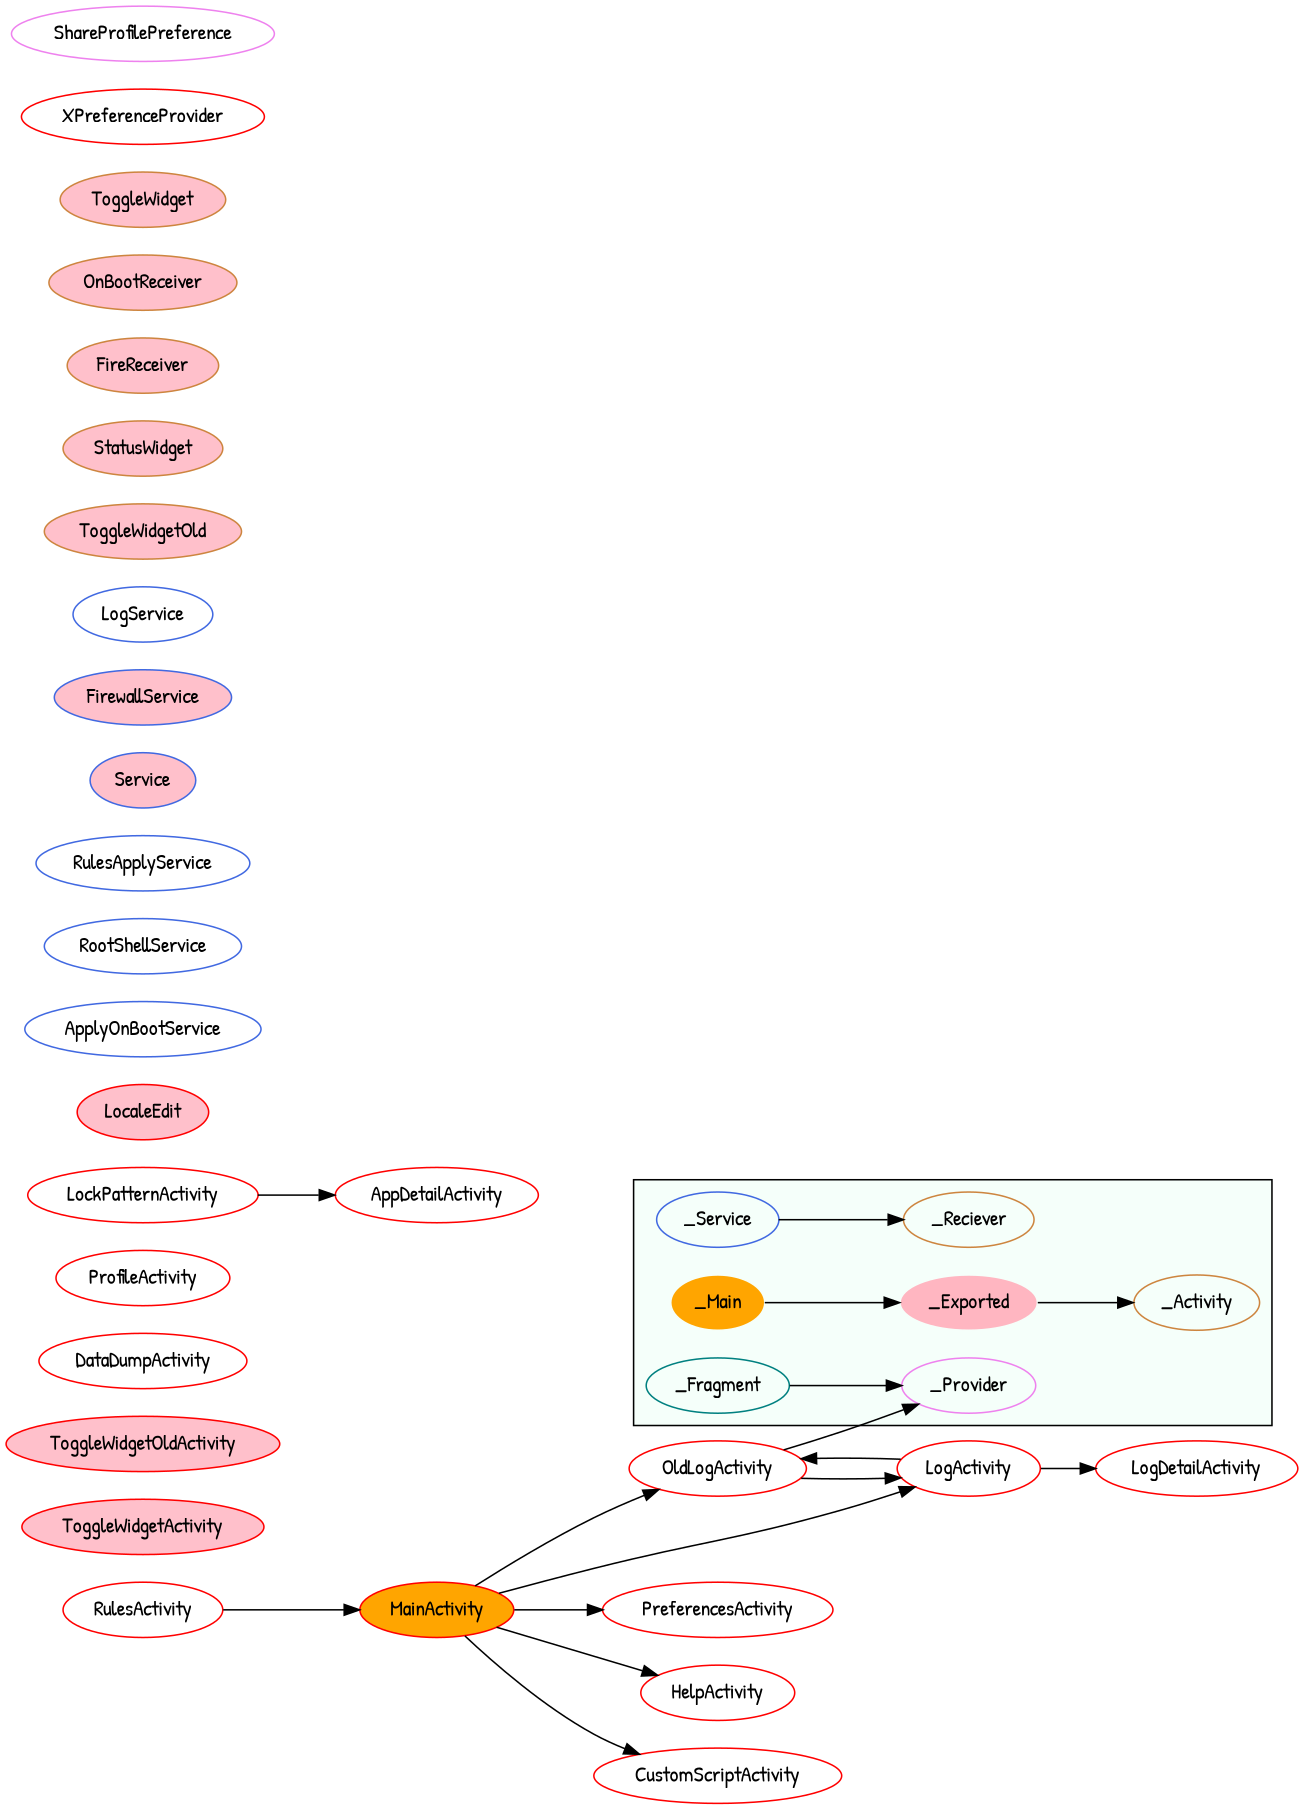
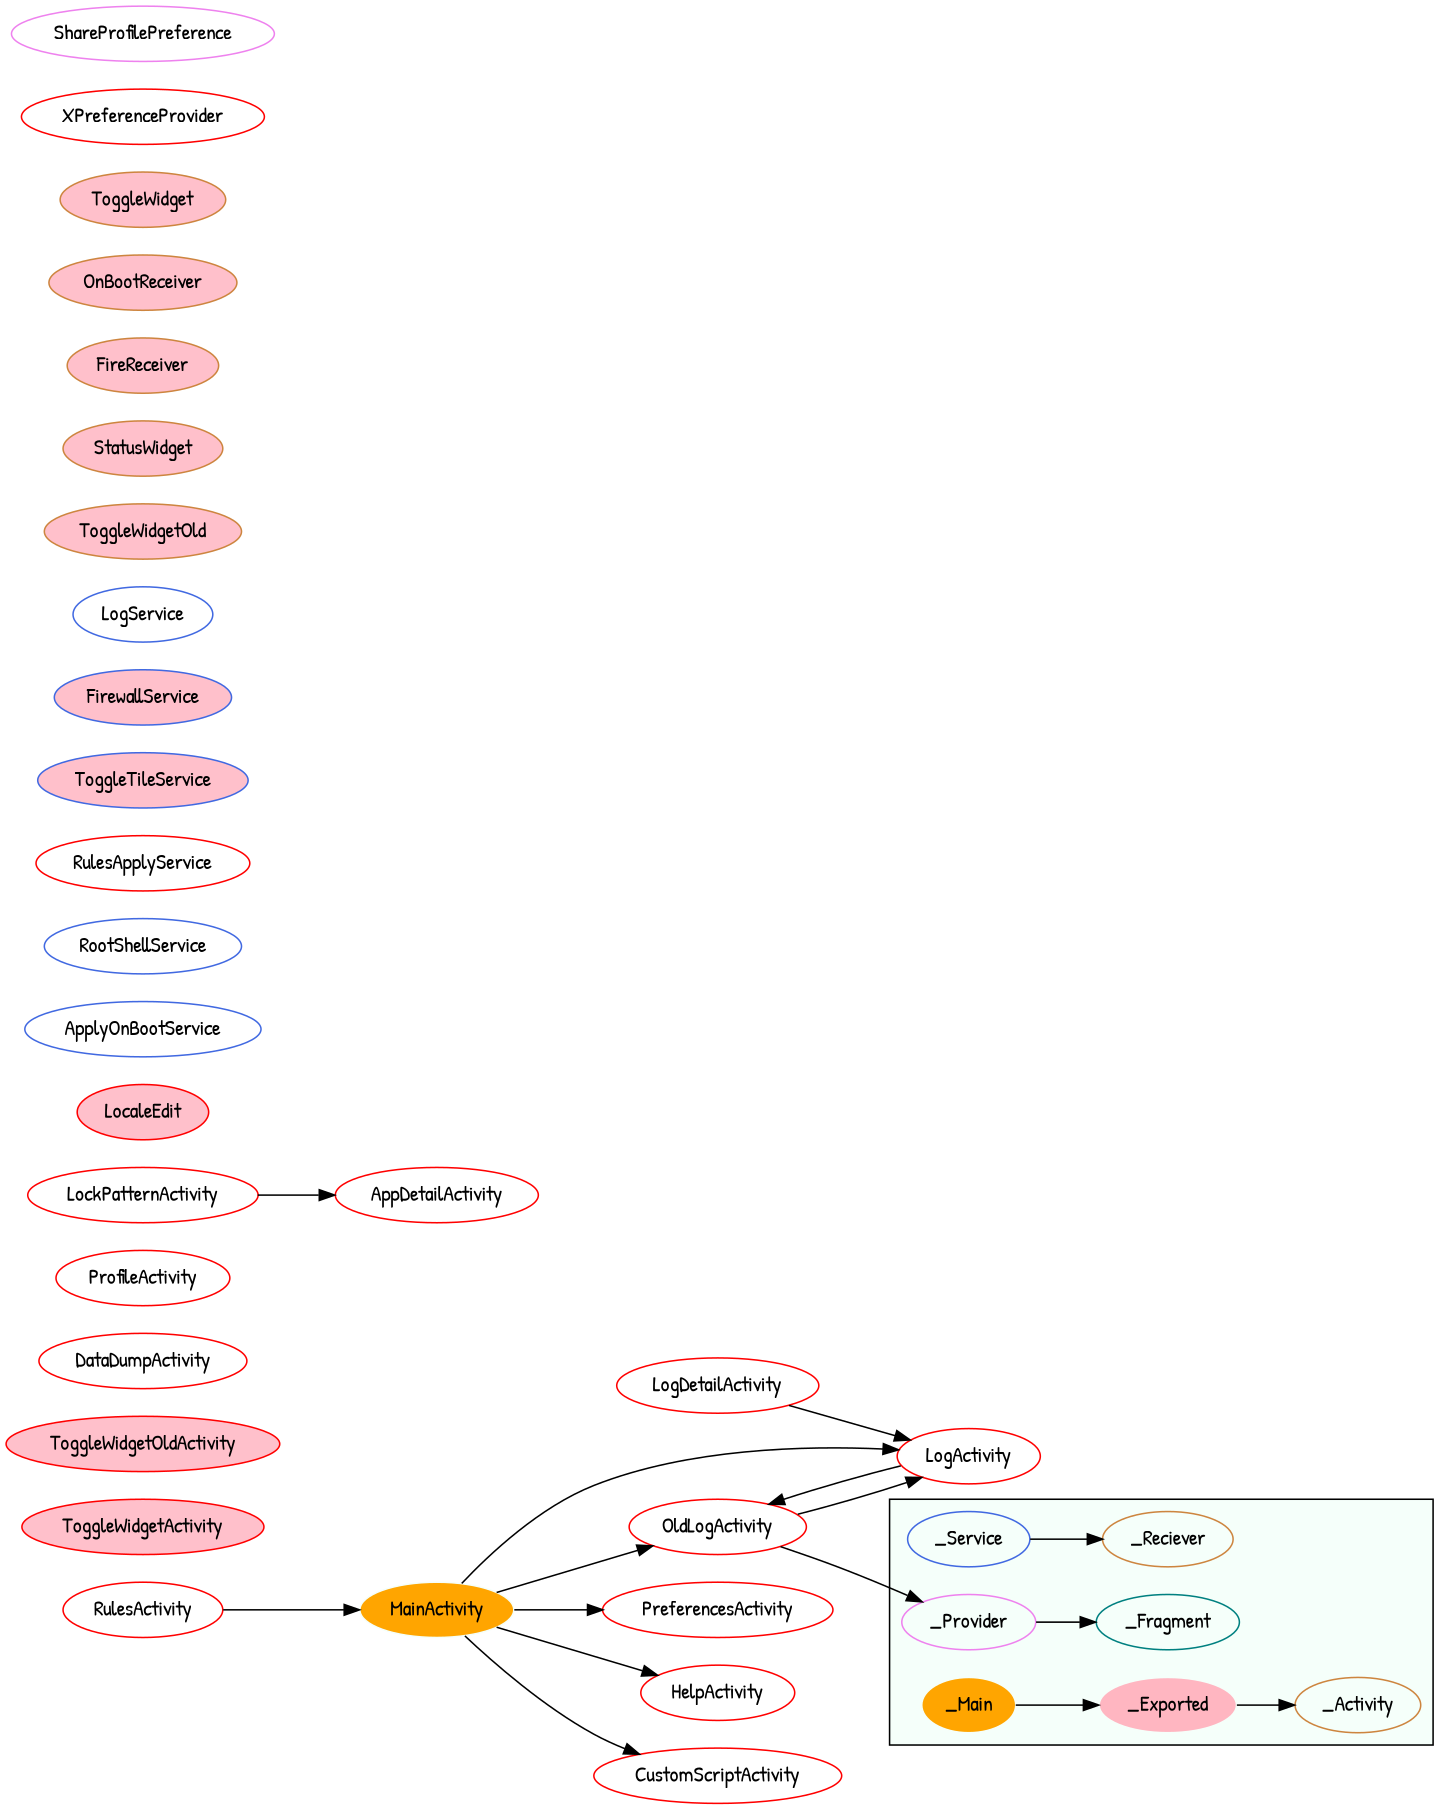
node "Service": label "Service" -> "ToggleTileService"
node "RulesApplyService": color royalblue -> red
edge "_Fragment" -> "_Provider": reversed
edge "LogActivity" -> "LogDetailActivity": reversed
node "MainActivity": color red -> mintcream
